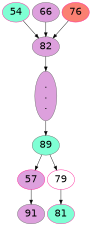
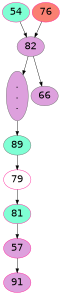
edge "66" -> "82": reversed
edge "89" -> "57": now "81" -> "57"
node "91": color gray40 -> deeppink
